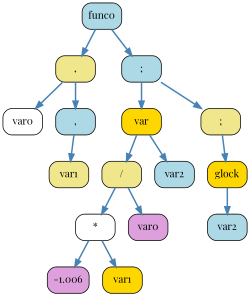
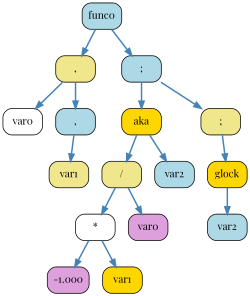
node "var": label "var" -> "aka"
node "-1.006": label "-1.006" -> "-1.000"
